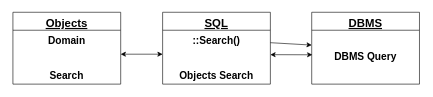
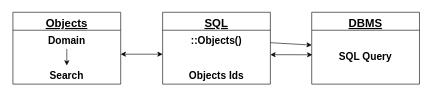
node "::Search()": label "::Search()" -> "::Objects()"
node "DBMS Query": label "DBMS Query" -> "SQL Query"
edge "Domain" -> "Search": added
node "Objects Search": label "Objects Search" -> "Objects Ids"
